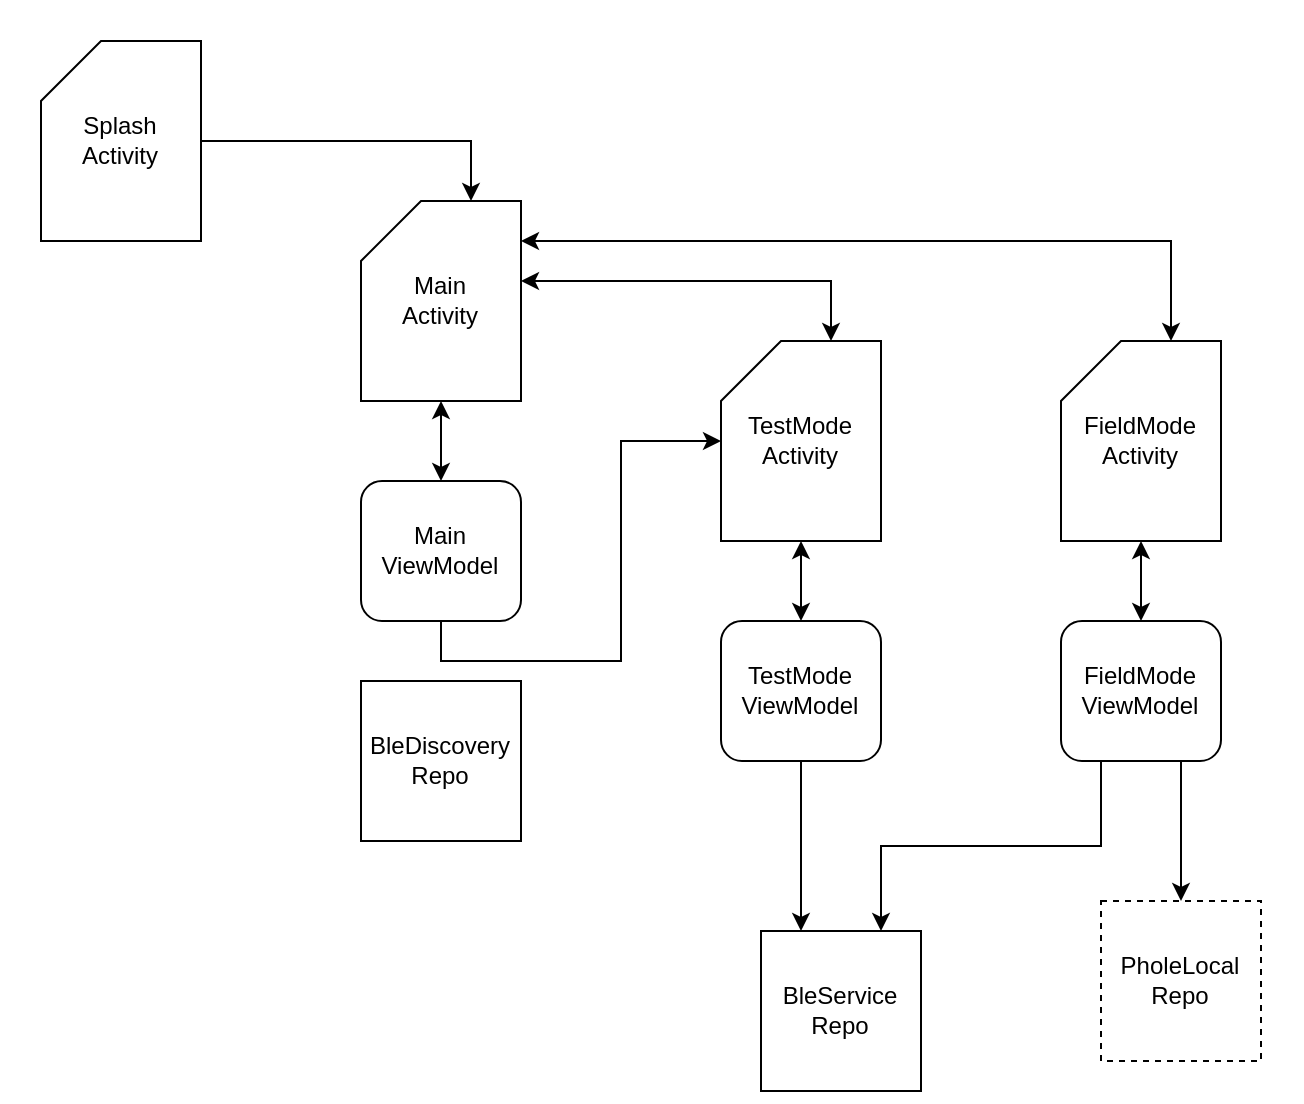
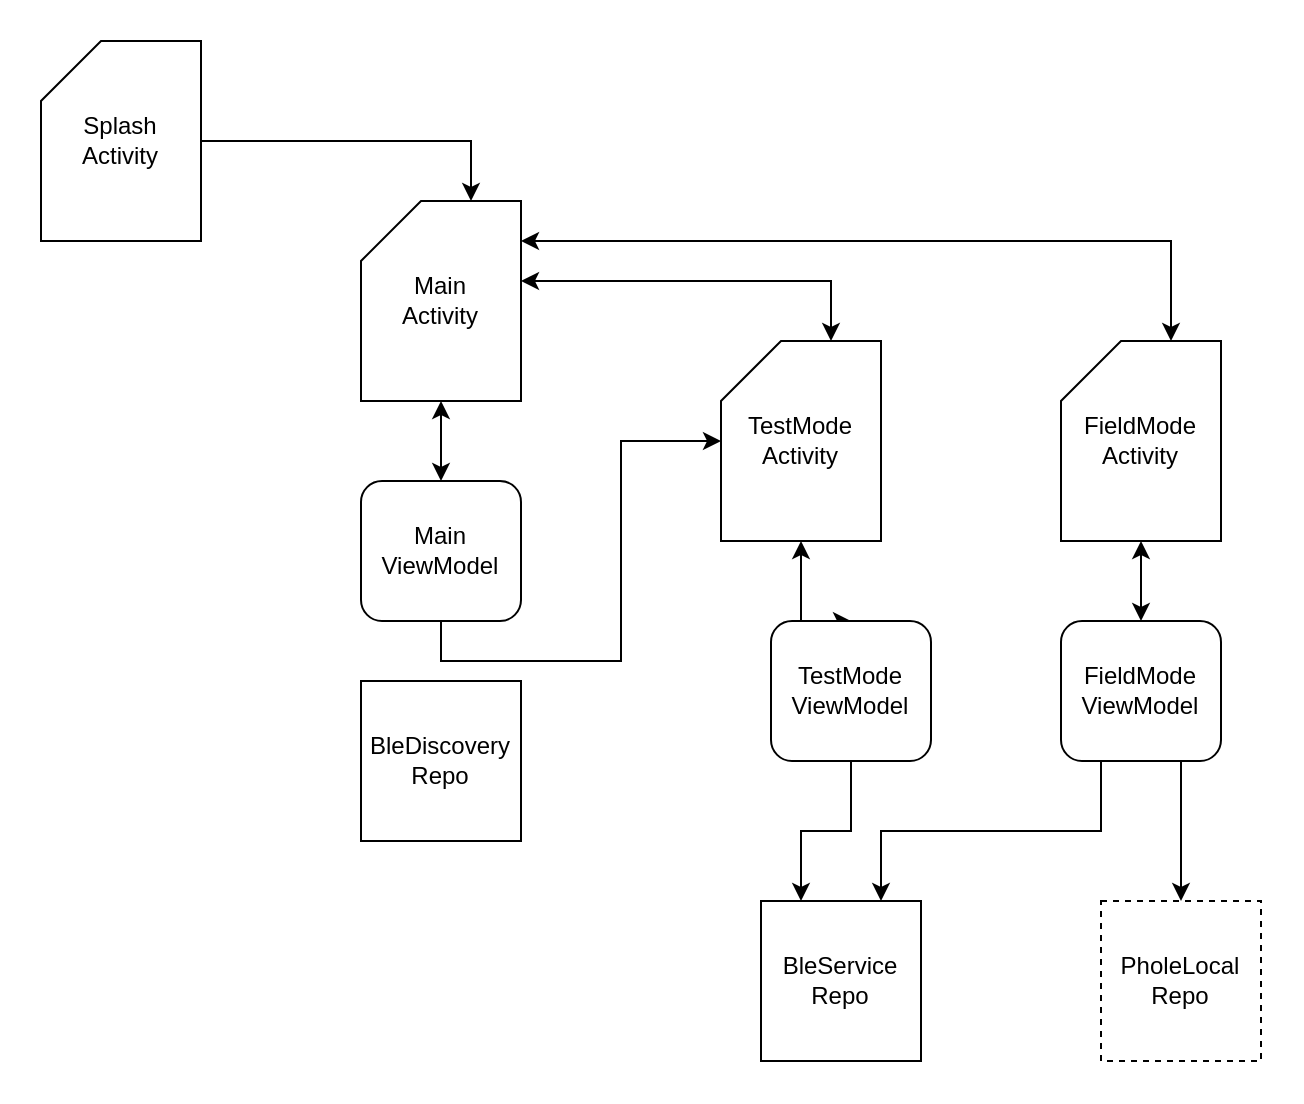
node "TestMode ViewModel": moved (801, 691) -> (851, 691)
node "BleService Repo": moved (841, 1011) -> (841, 981)
